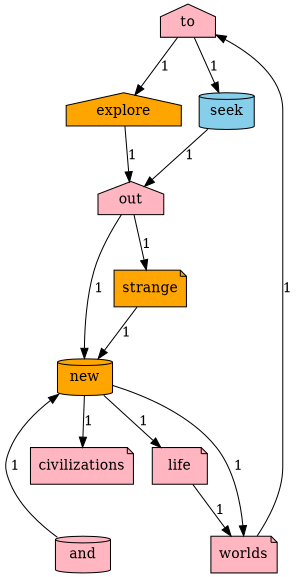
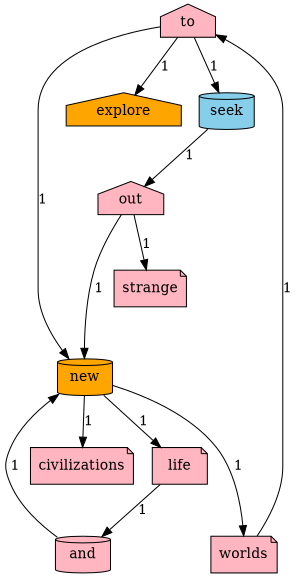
edge "explore" -> "out": removed, label "1"
node "strange": fillcolor orange -> lightpink
edge "strange" -> "new": now "to" -> "new"
edge "life" -> "worlds": now "life" -> "and"
